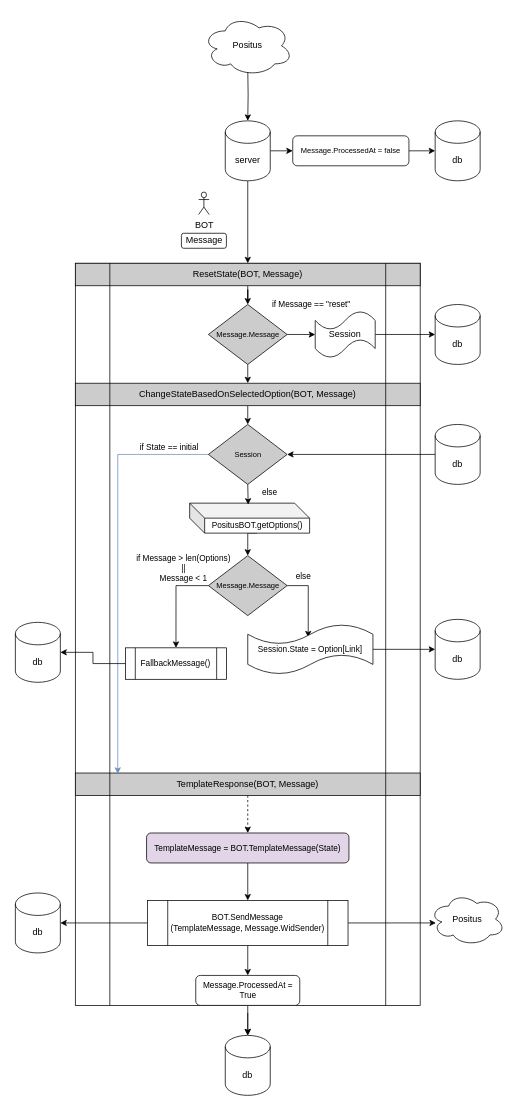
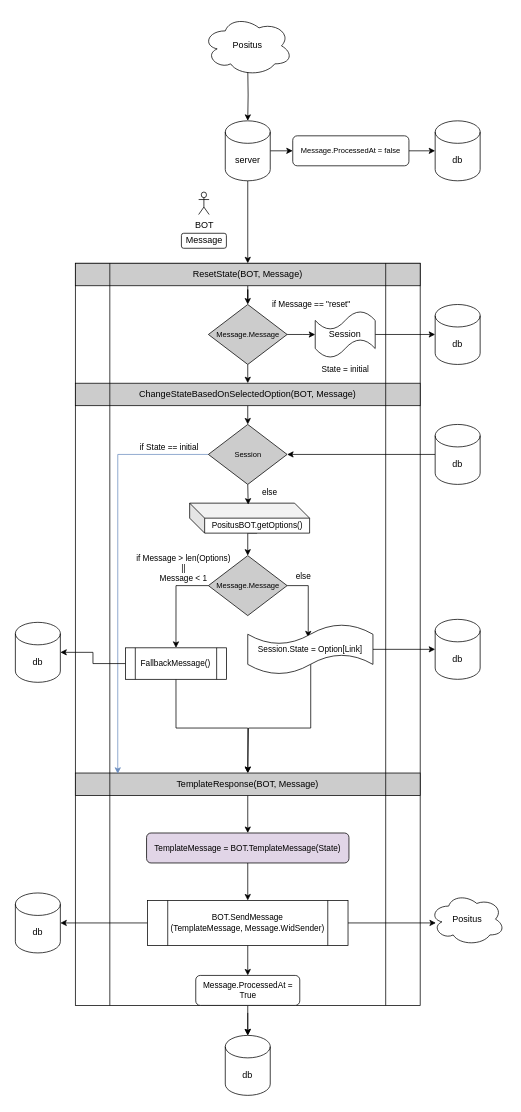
node "State = initial": added
edge "Session.State = Option[Link]" -> "TemplateResponse(BOT, Message)": added
edge "FallbackMessage()" -> "TemplateResponse(BOT, Message)": added
edge "TemplateResponse(BOT, Message)" -> "TemplateMessage = BOT.TemplateMessage(State)": style dashed -> solid
